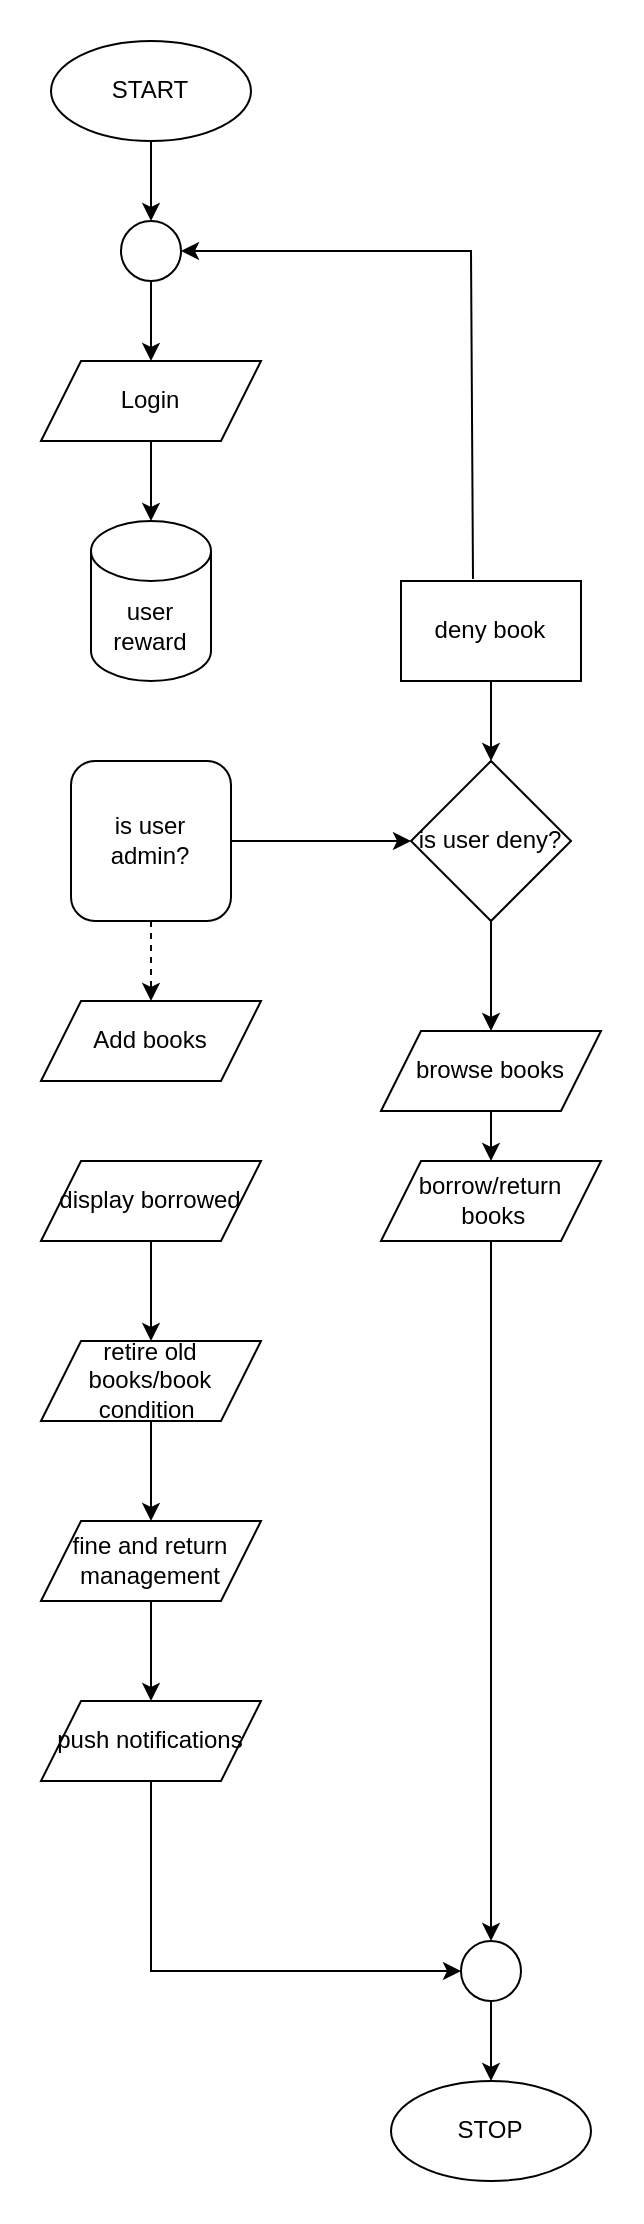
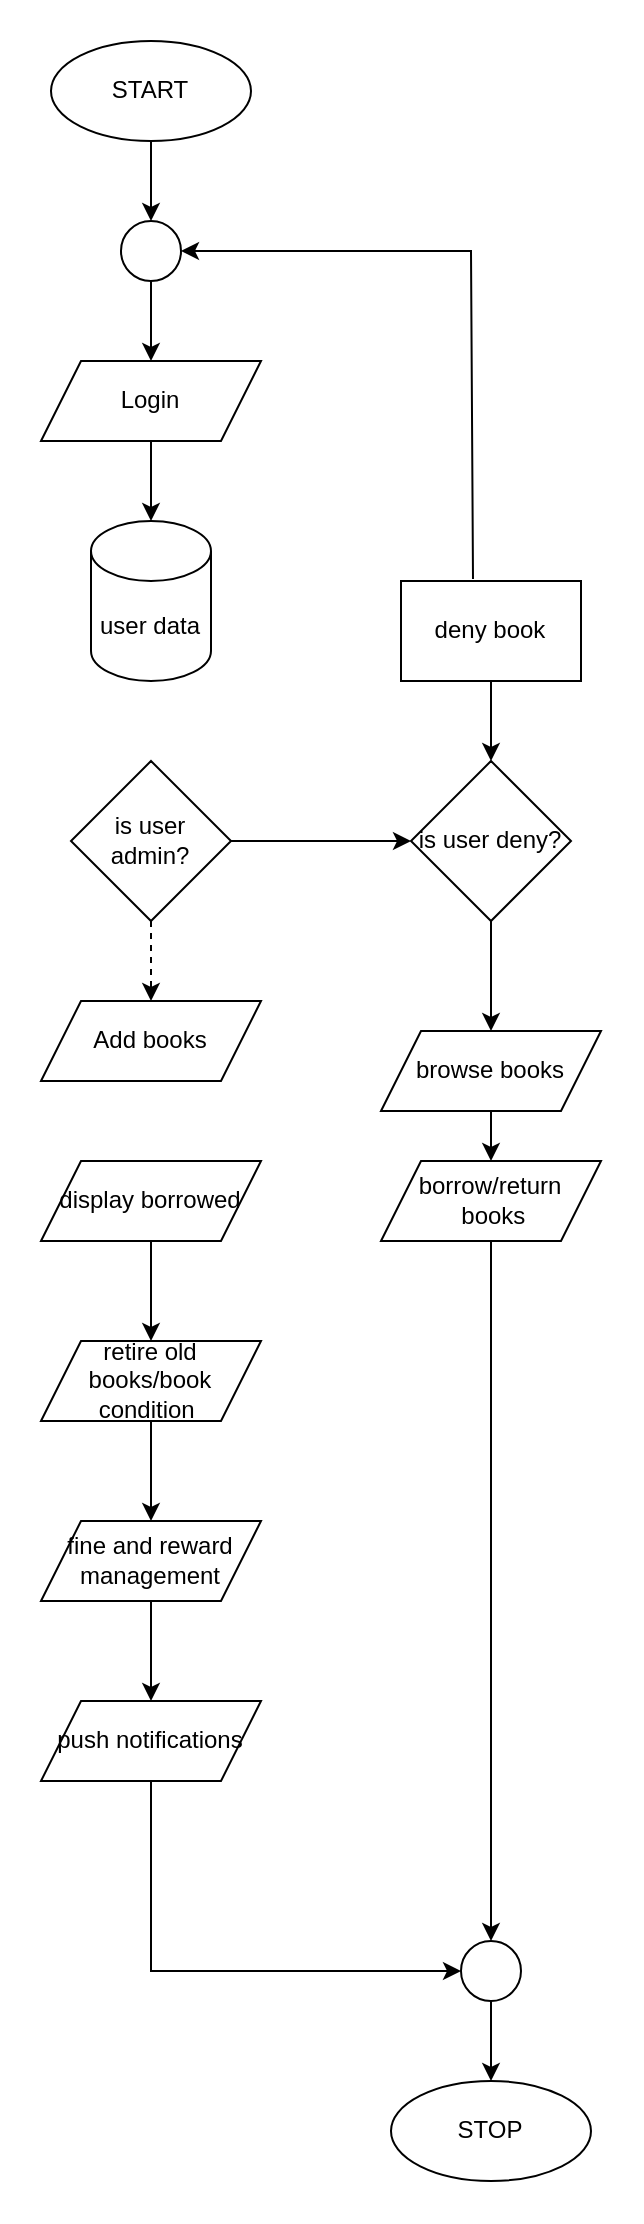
node "user reward": label "user reward" -> "user data"
node "is user admin?": shape rounded rectangle -> diamond
node "fine and return management": label "fine and return management" -> "fine and reward management"
